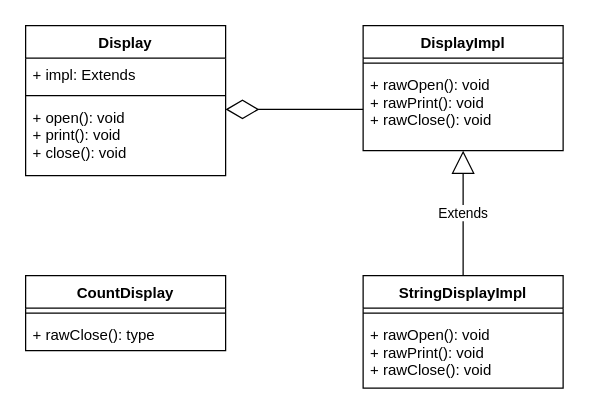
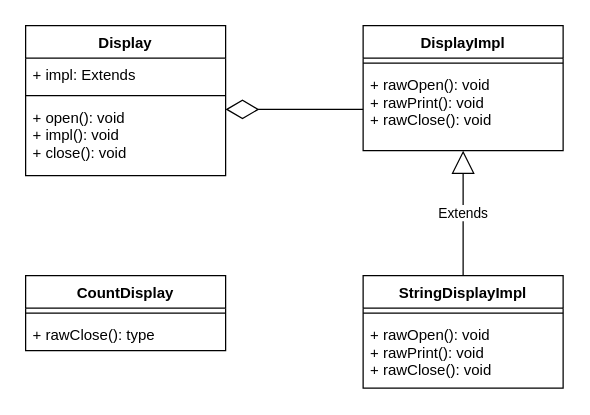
node "+ open(): void + print(): void + close(): void": label "+ open(): void + print(): void + close(): void" -> "+ open(): void + impl(): void + close(): void"
